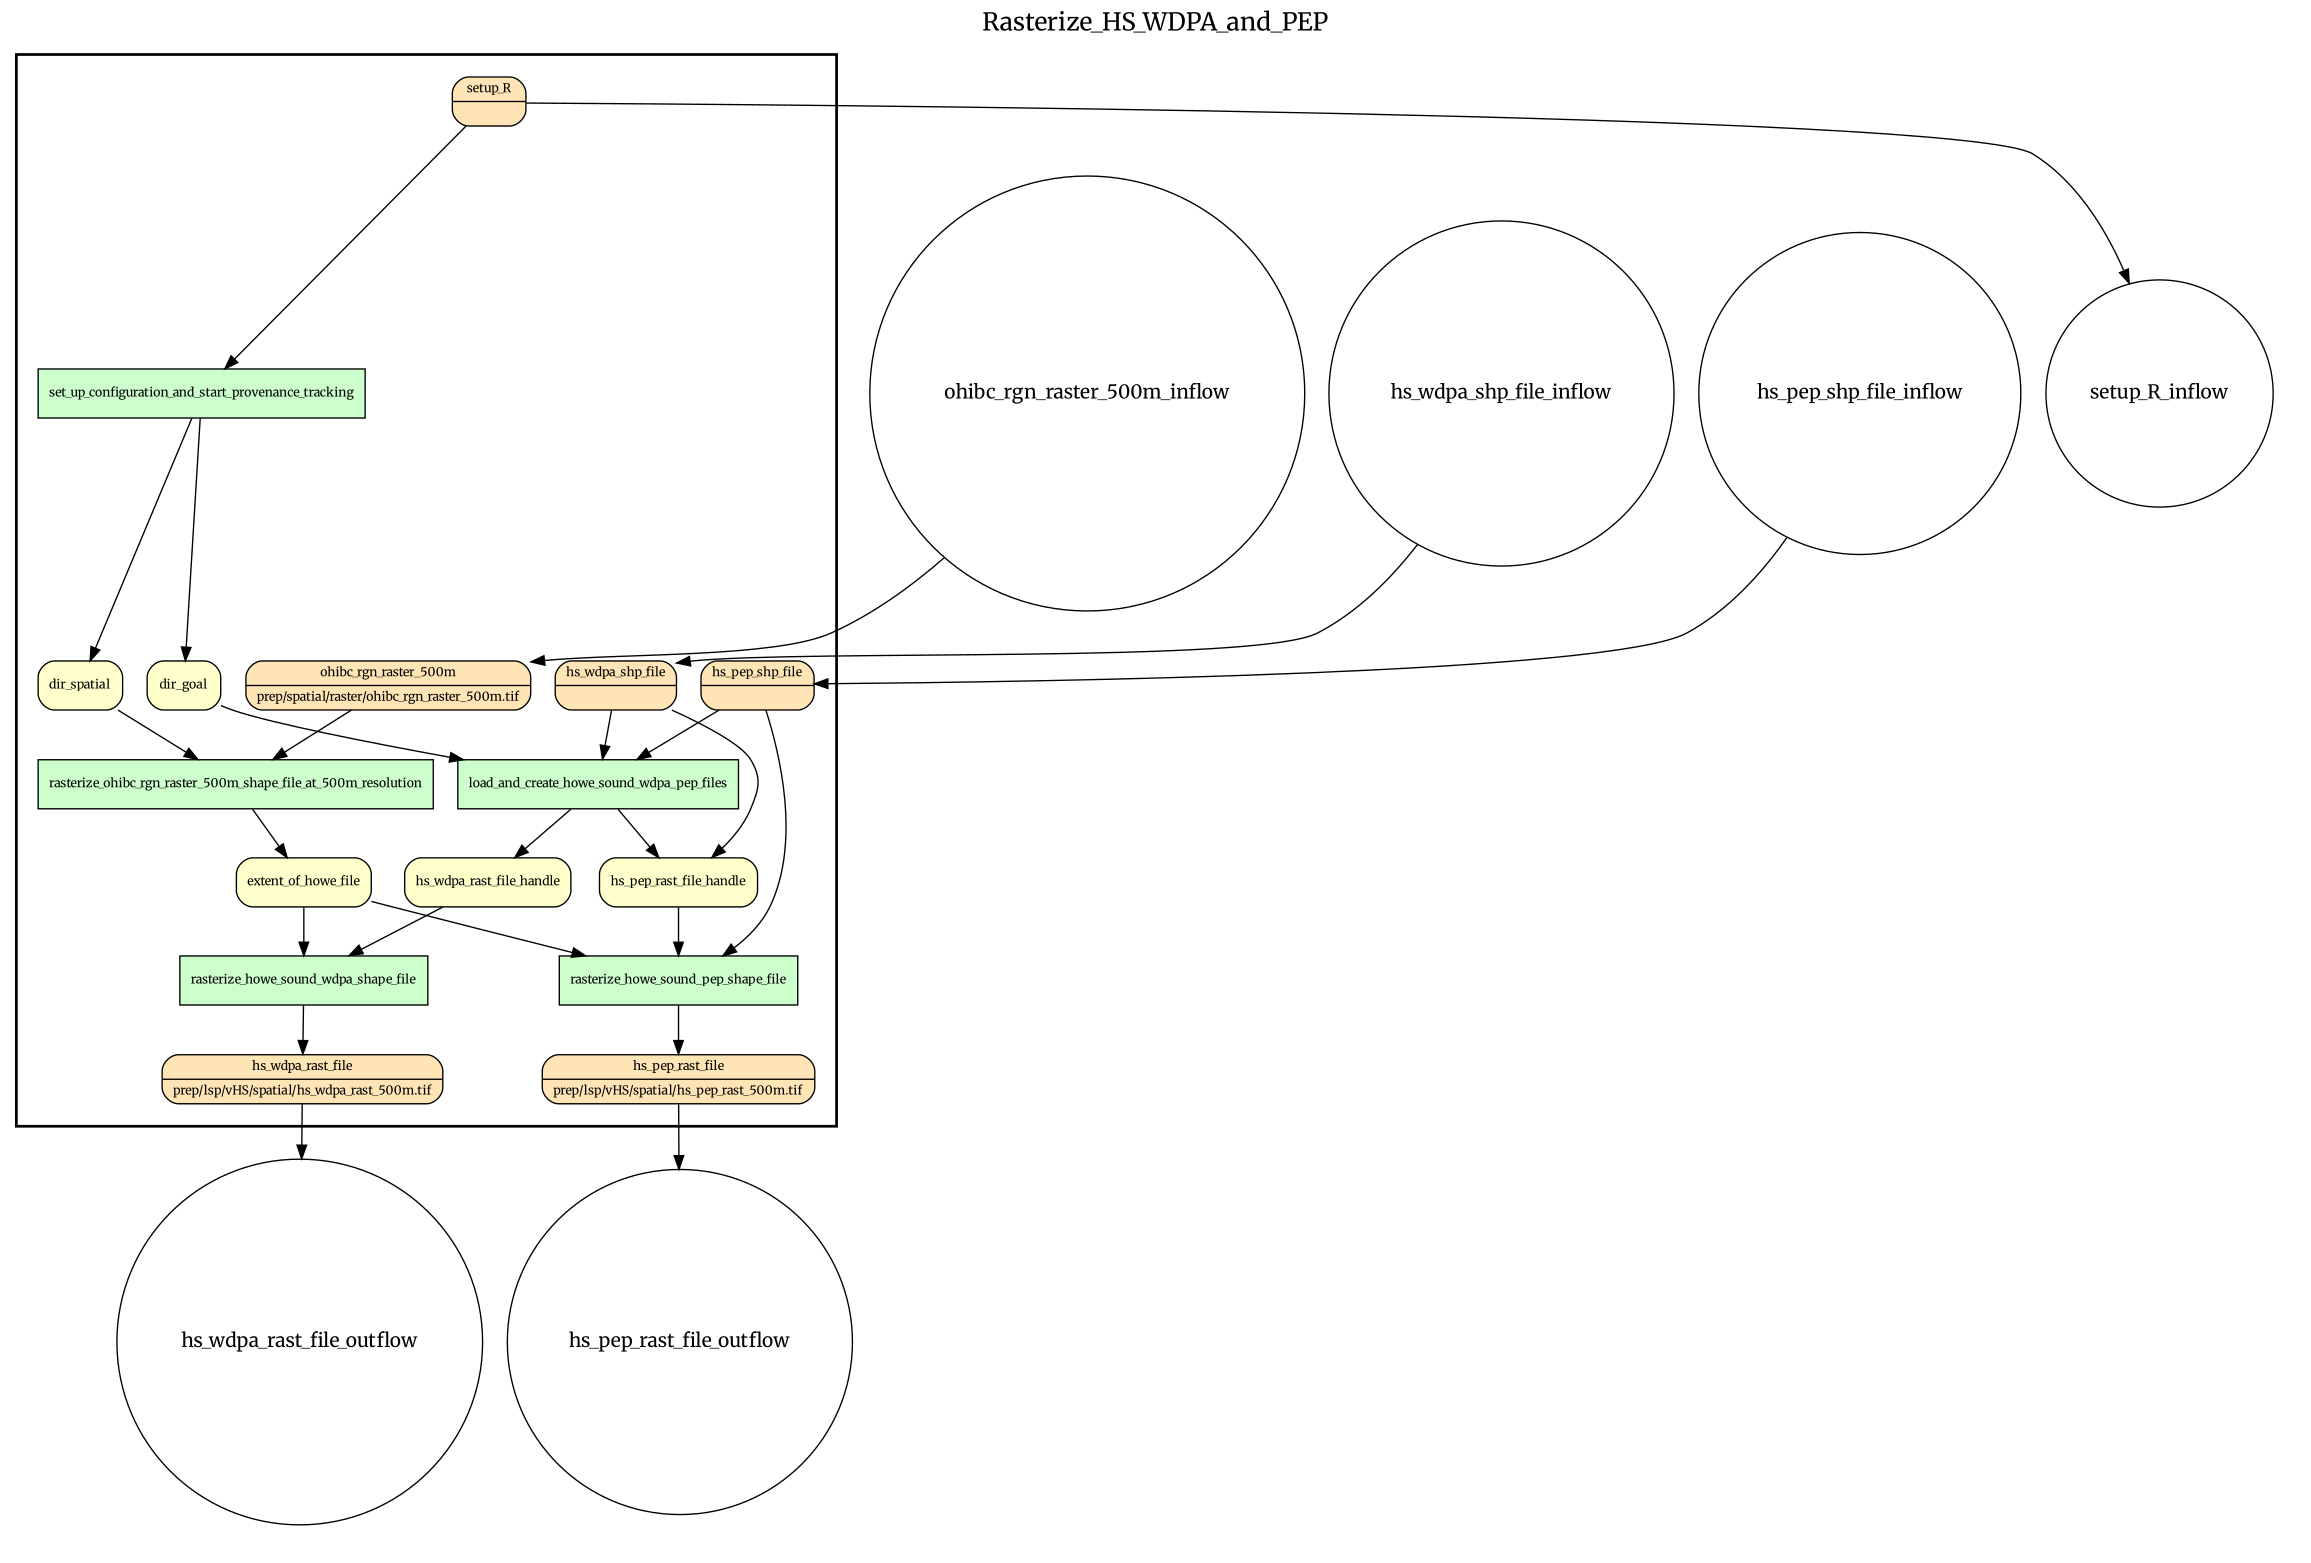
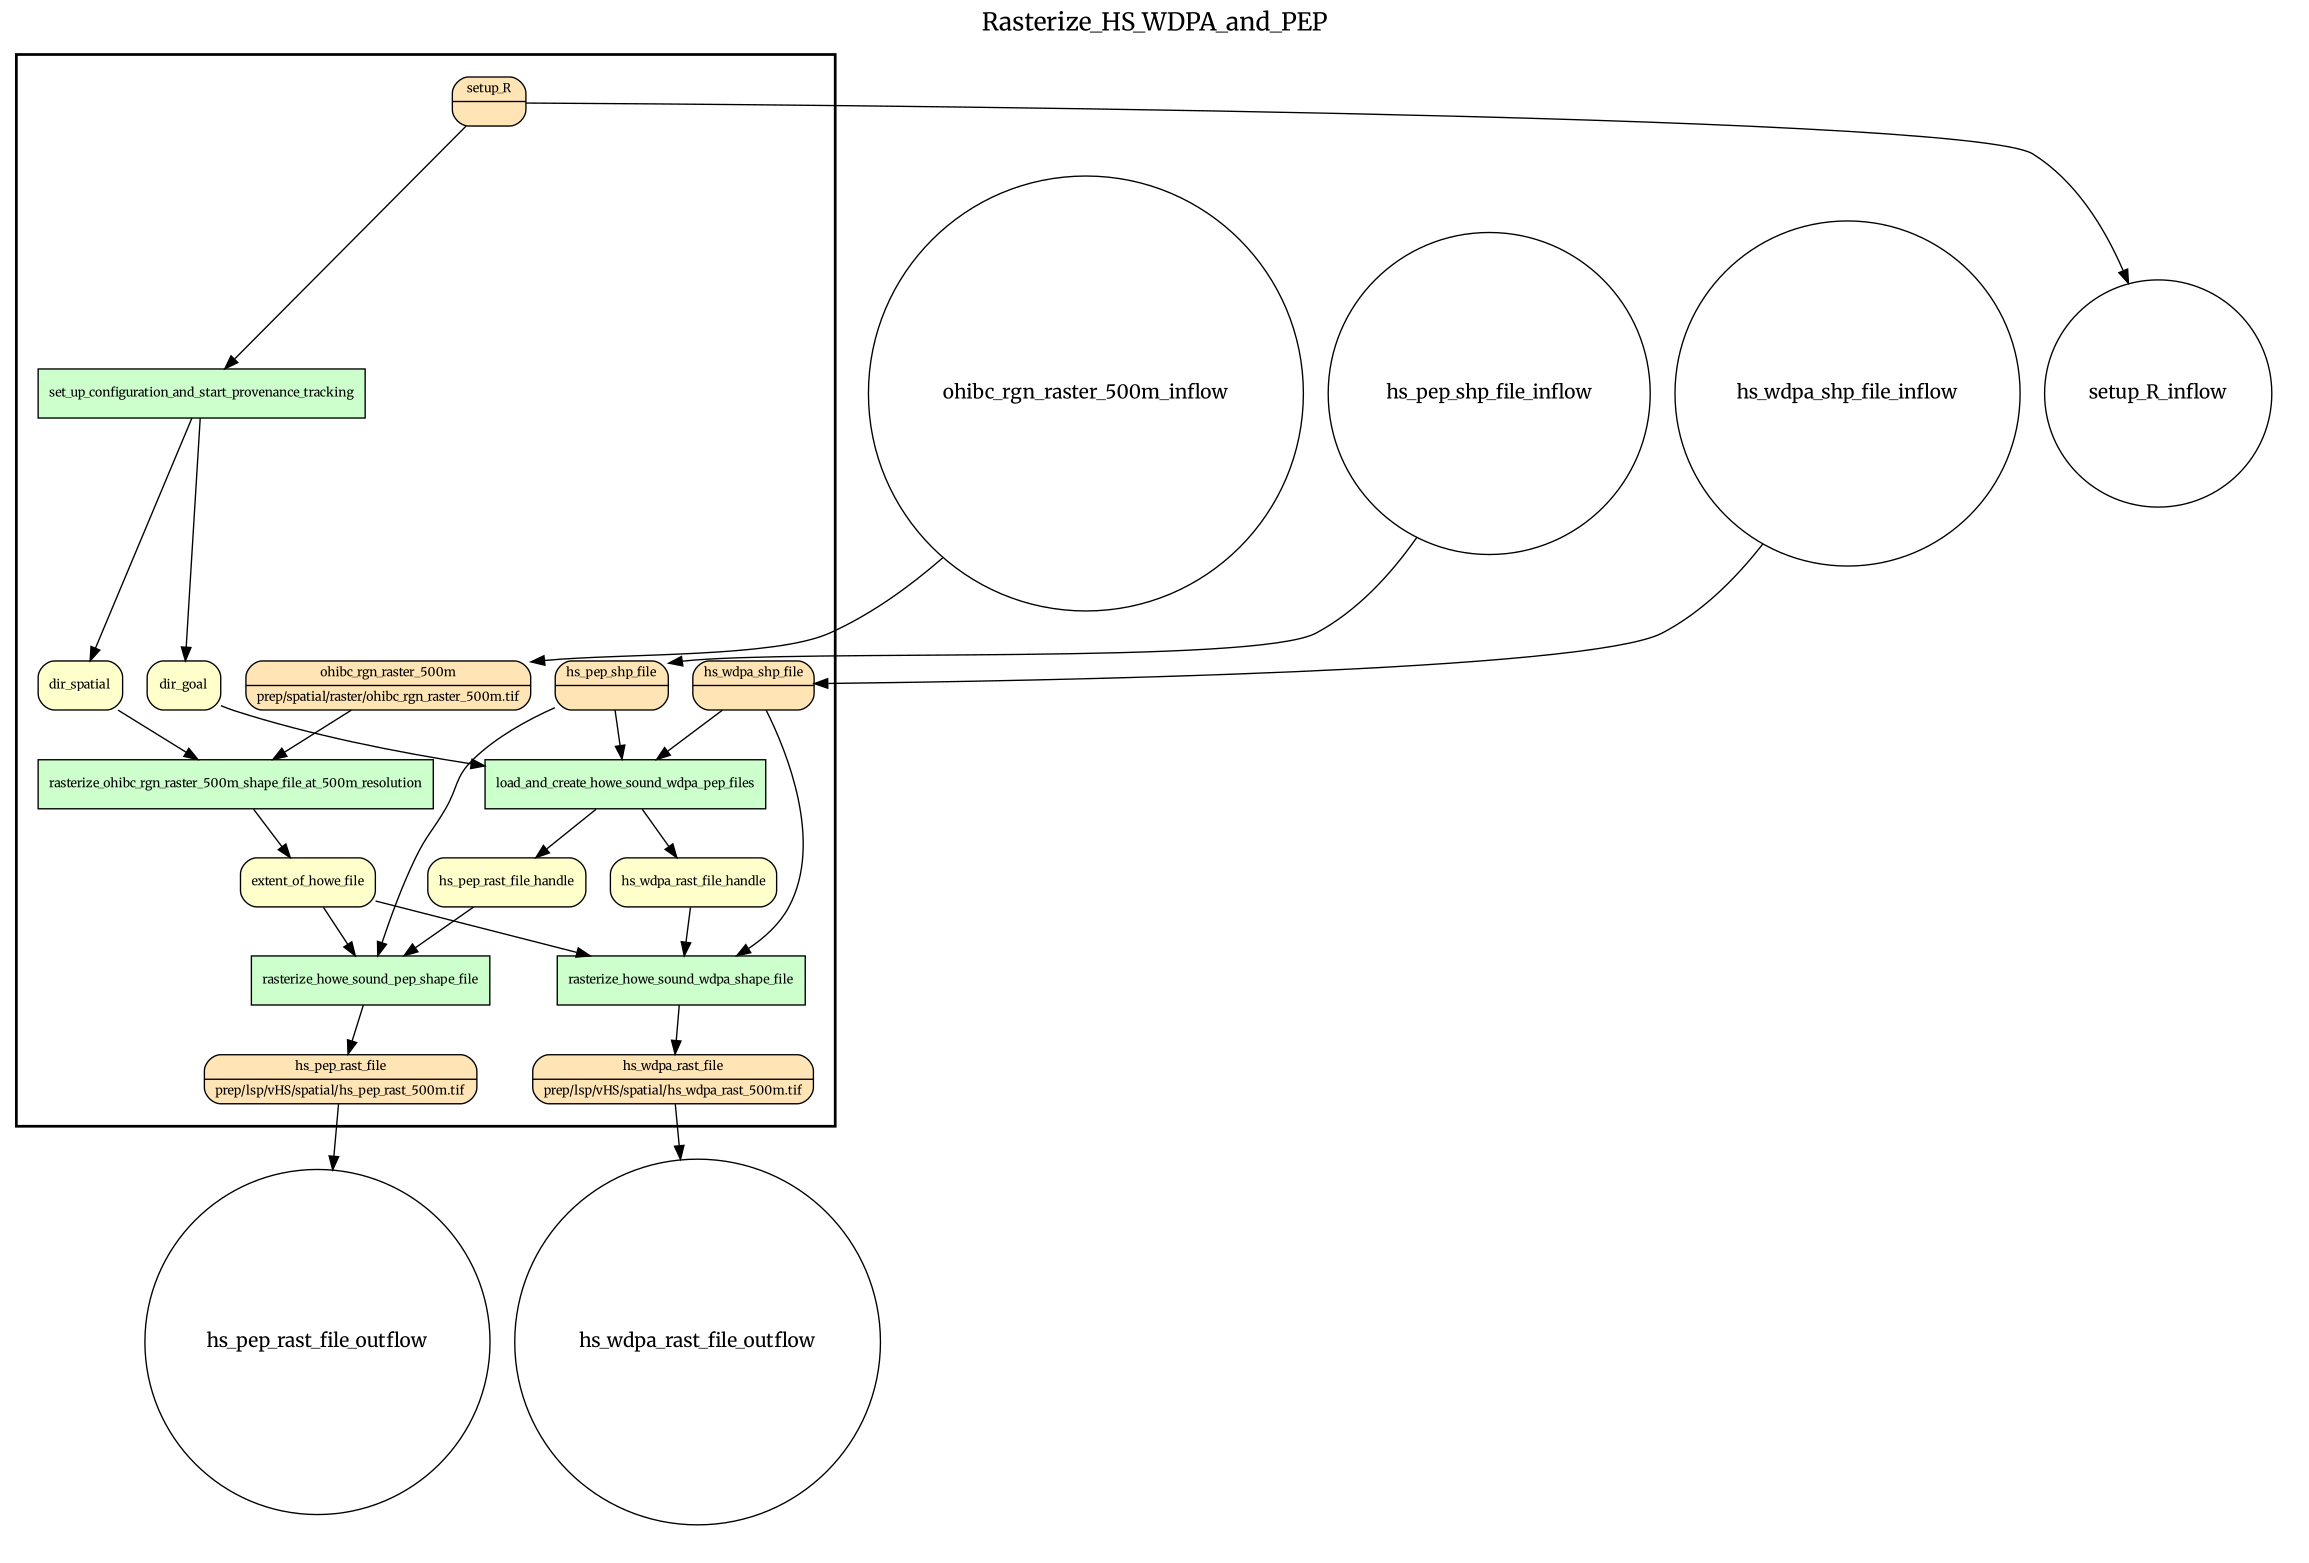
edge "hs_wdpa_shp_file" -> "hs_pep_rast_file_handle": now "hs_wdpa_shp_file" -> "rasterize_howe_sound_wdpa_shape_file"
